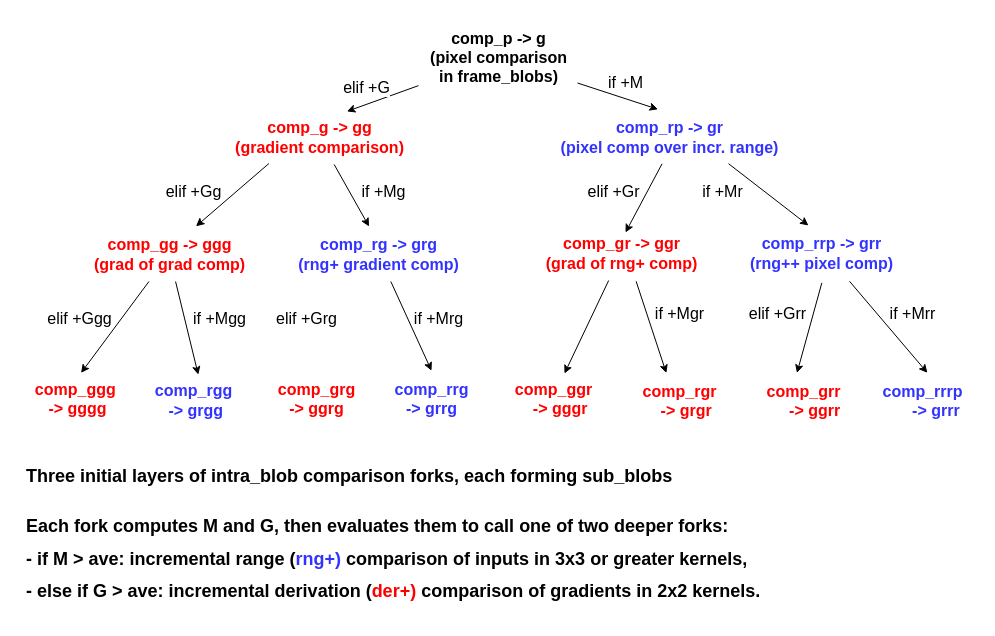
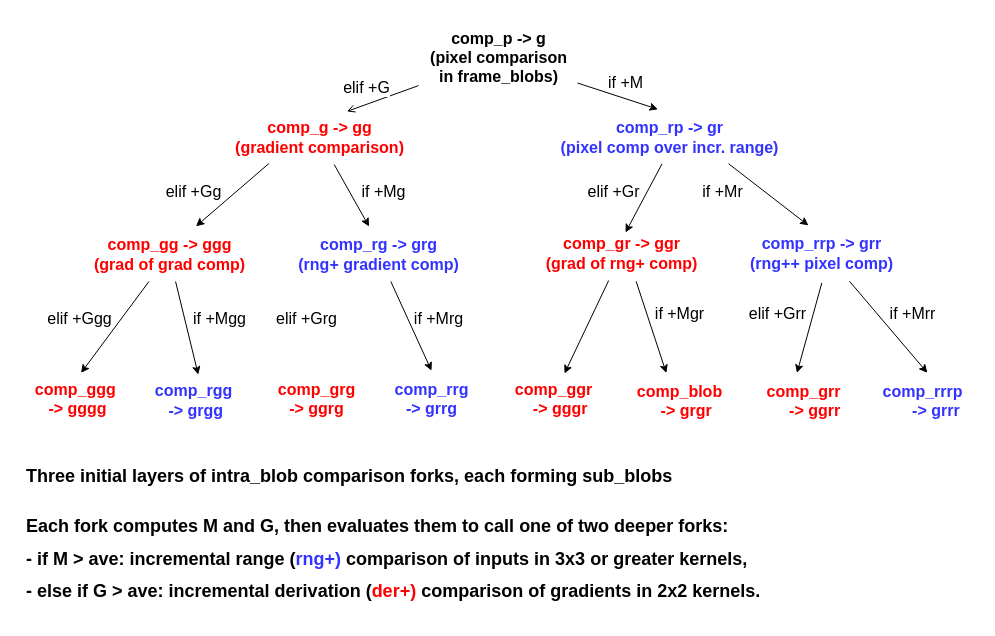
edge "comp_p -> g(pixel comparison in frame_blobs)" -> "comp_g -> gg (gradient comparison)": arrowhead classic -> open
node "comp_rgr -> grgr": label "comp_rgr -> grgr" -> "comp_blob -> grgr"
